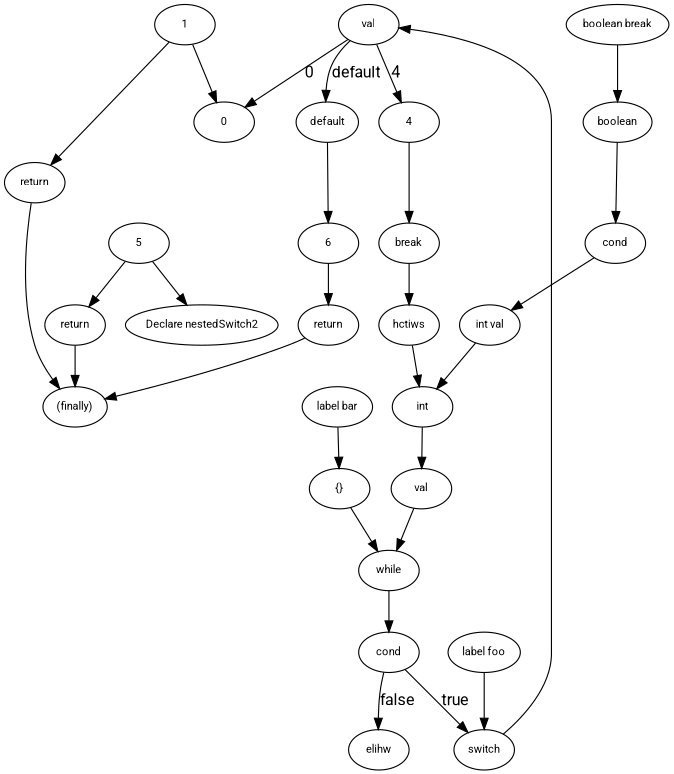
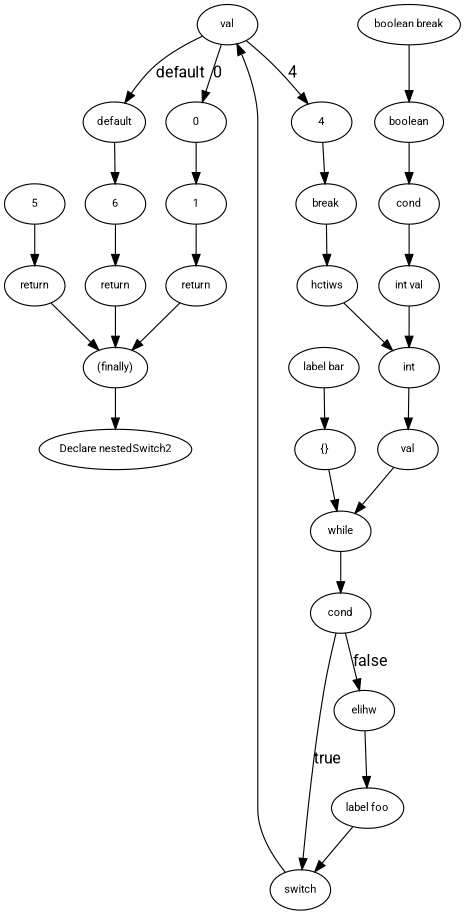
edge "1" -> "0": reversed
edge "5" -> "Declare nestedSwitch2": now "(finally)" -> "Declare nestedSwitch2"
edge "elihw" -> "label foo": added
